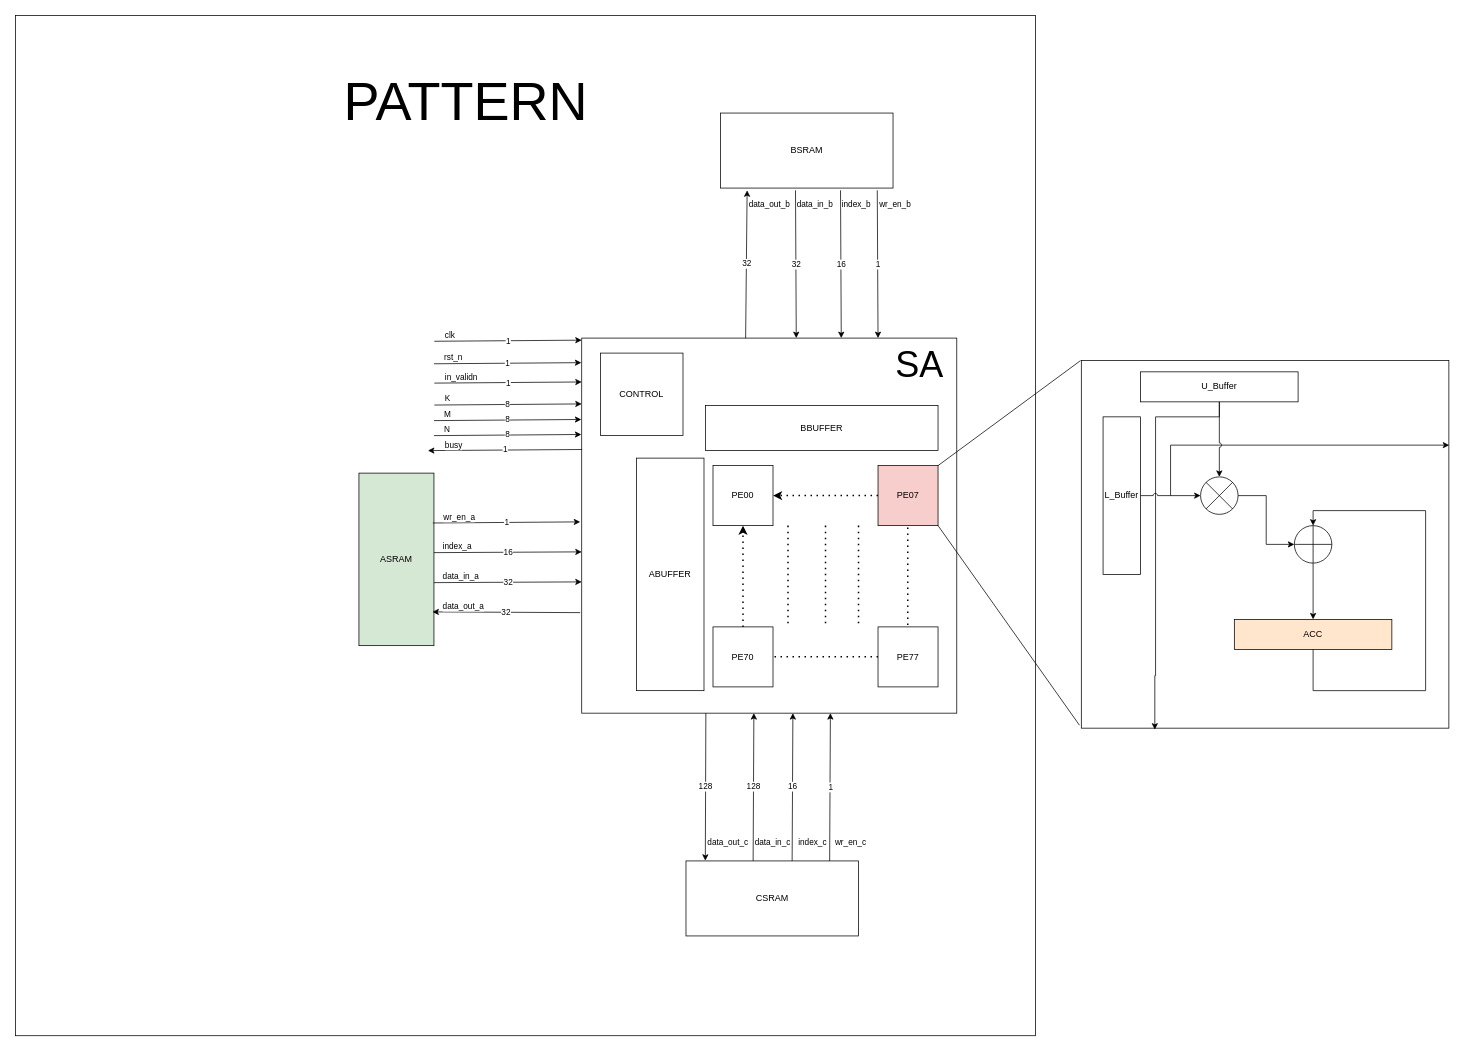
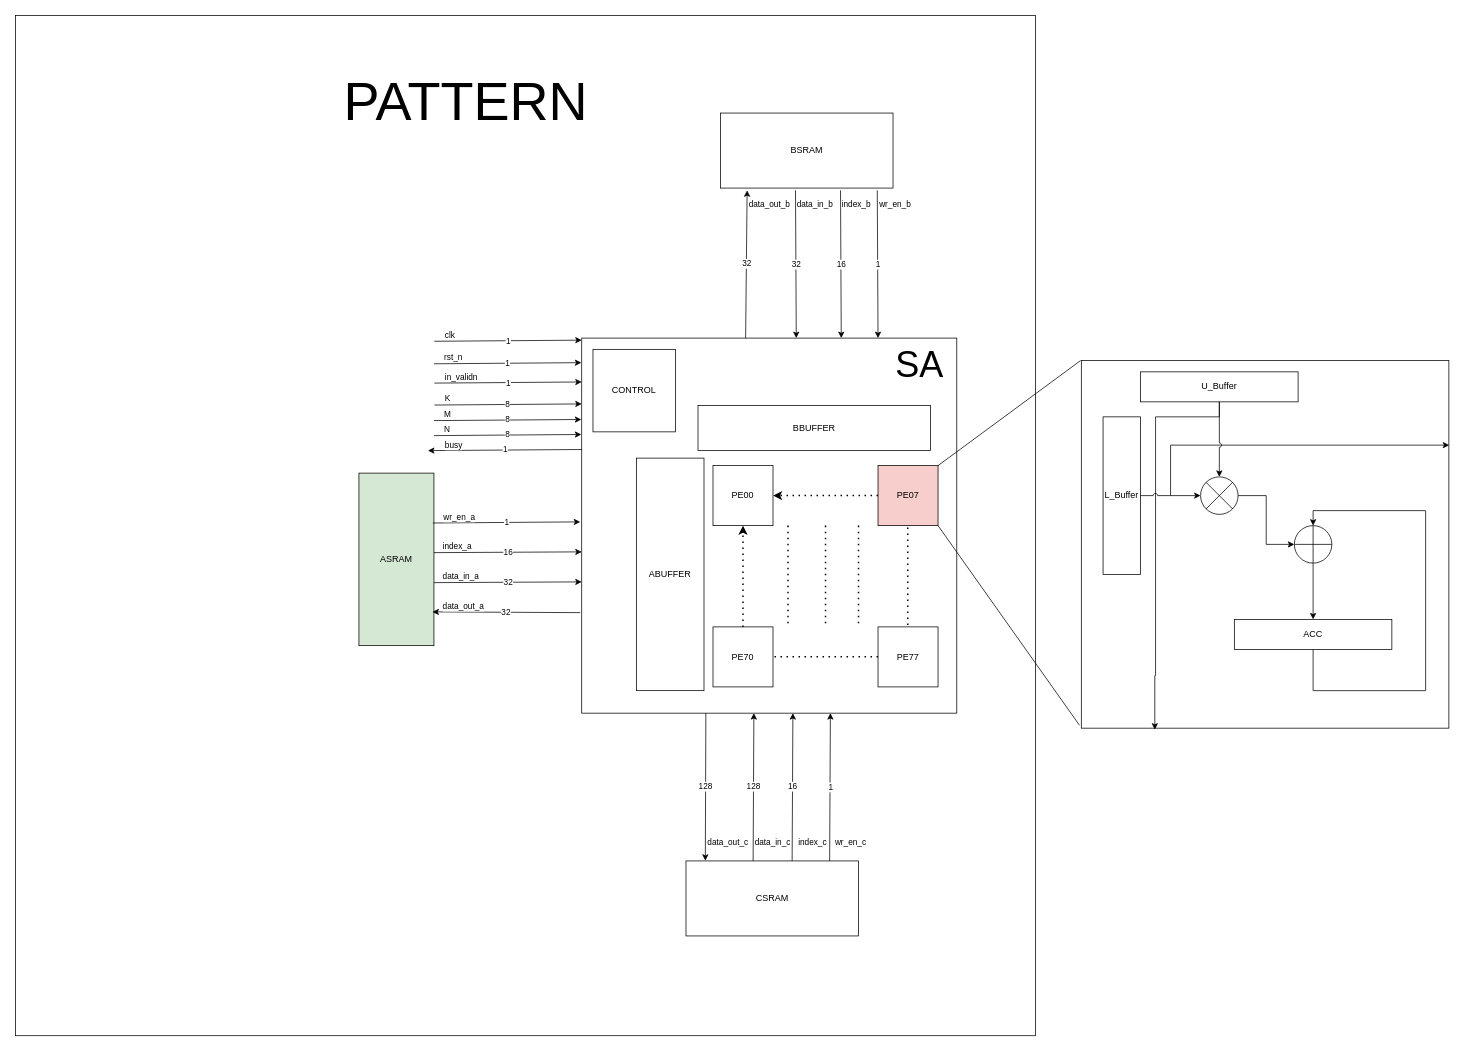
node "CONTROL": moved (642, 394) -> (634, 390)
node "BBUFFER": moved (822, 428) -> (814, 428)
node "ACC": fillcolor #ffe6cc -> #ffffff
